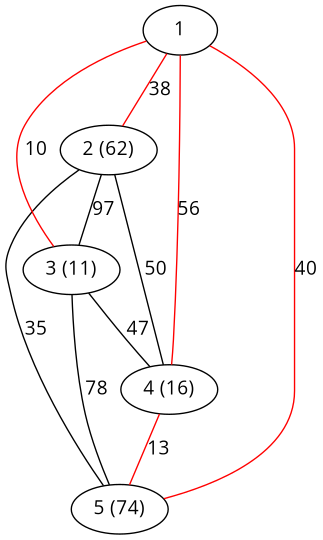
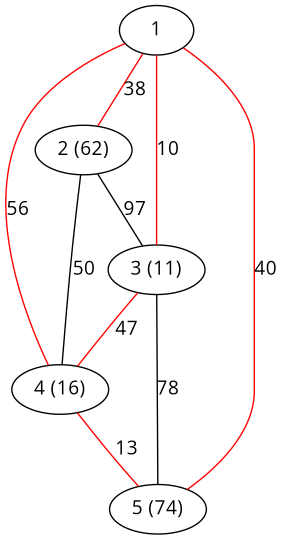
edge "2 (62)" -- "5 (74)": removed, label "35"
edge "3 (11)" -- "4 (16)": color black -> red
